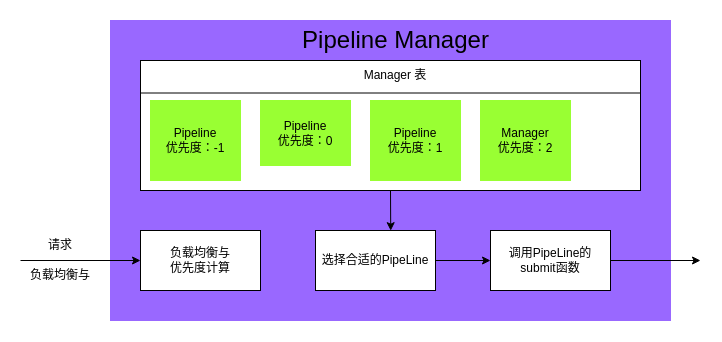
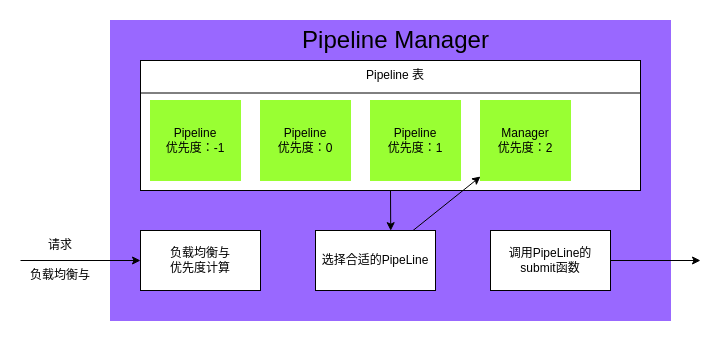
node "Manager 表": label "Manager 表" -> "Pipeline 表"
node "Pipeline 优先度：0": size 90x65 -> 90x80
edge "选择合适的PipeLine" -> "调用PipeLine的 submit函数": now "选择合适的PipeLine" -> "Manager 优先度：2"
